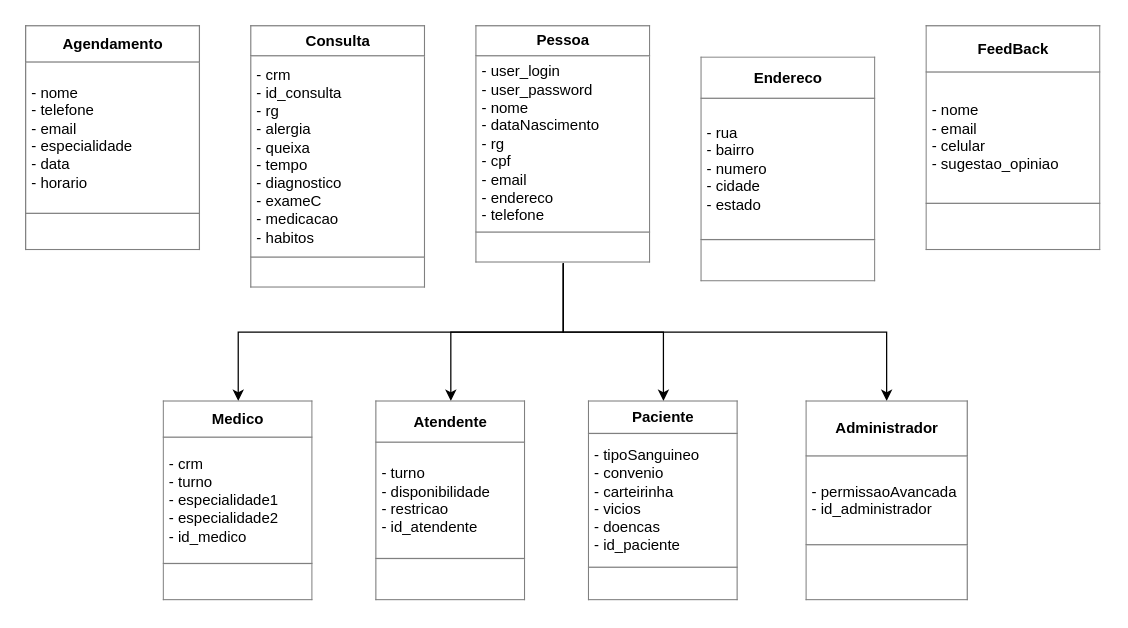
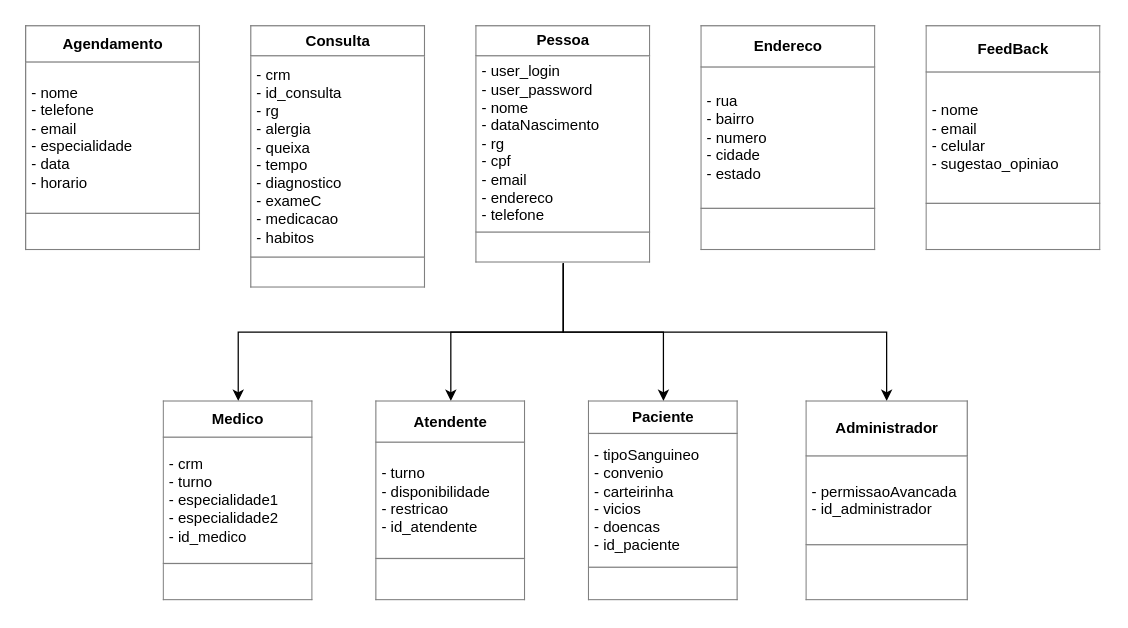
node "Endereco - rua - bairro - numero - cidade - estado": moved (788, 169) -> (788, 138)
